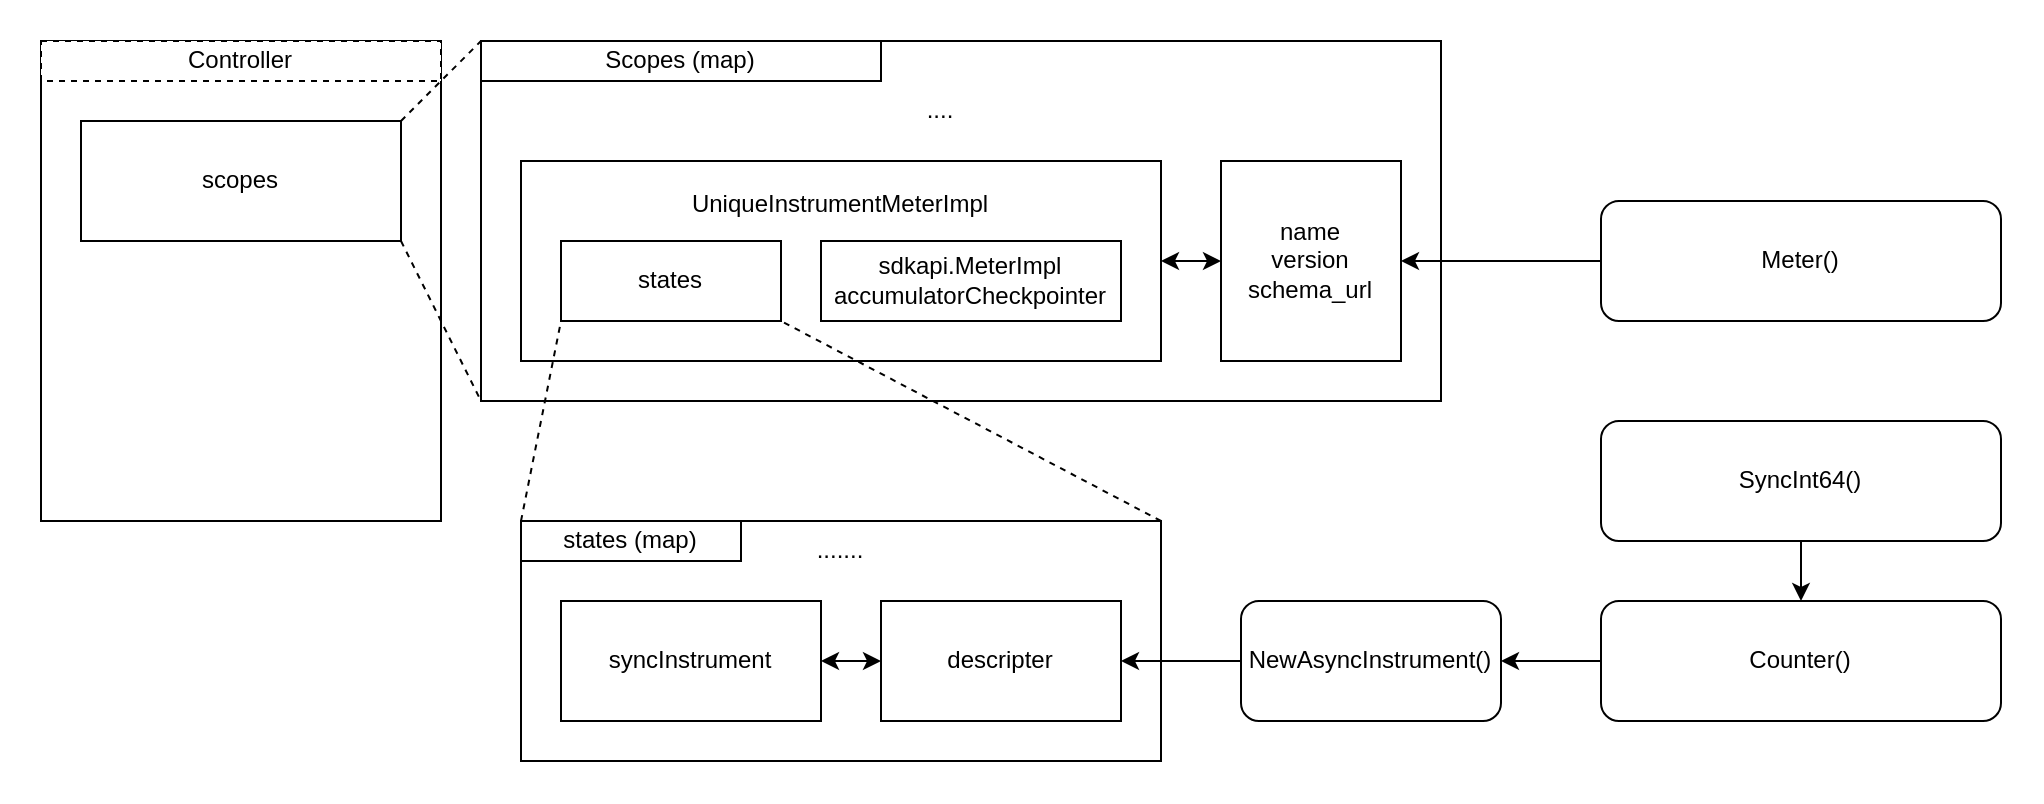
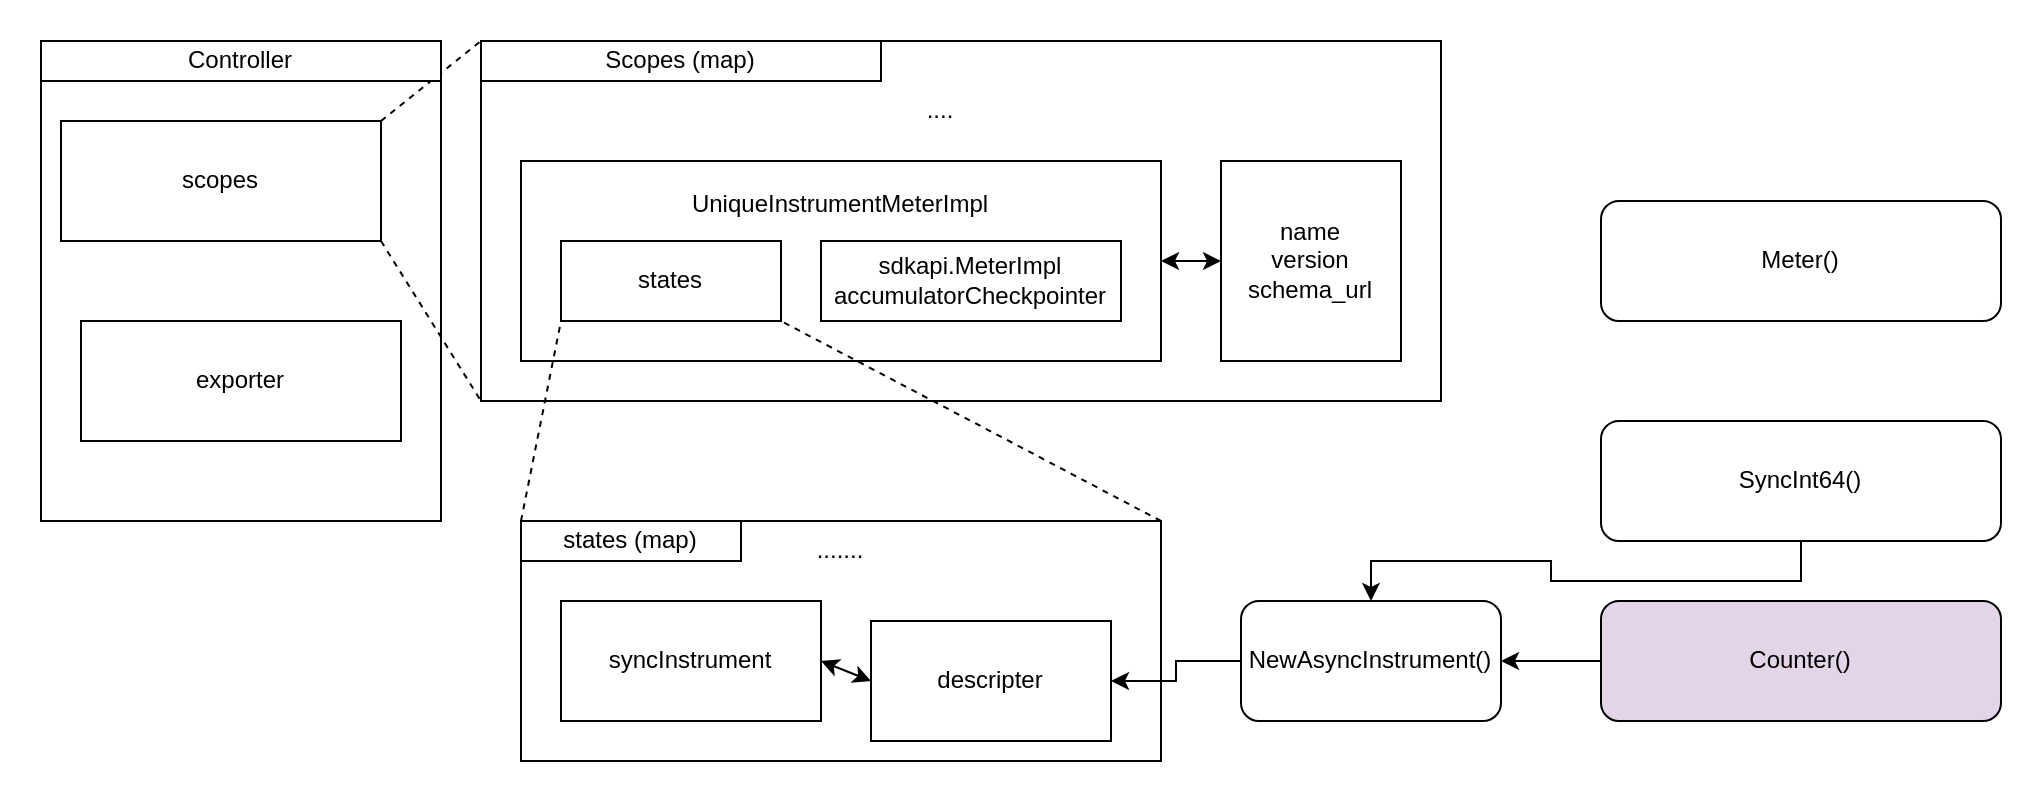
node "Controller": style dashed -> solid
node "scopes": moved (241, 181) -> (221, 181)
edge "Meter()" -> "name version schema_url": removed
node "exporter": added
edge "SyncInt64()" -> "Counter()": now "SyncInt64()" -> "NewAsyncInstrument()"
node "descripter": moved (1001, 661) -> (991, 681)
node "Counter()": fillcolor #ffffff -> #e1d5e7
